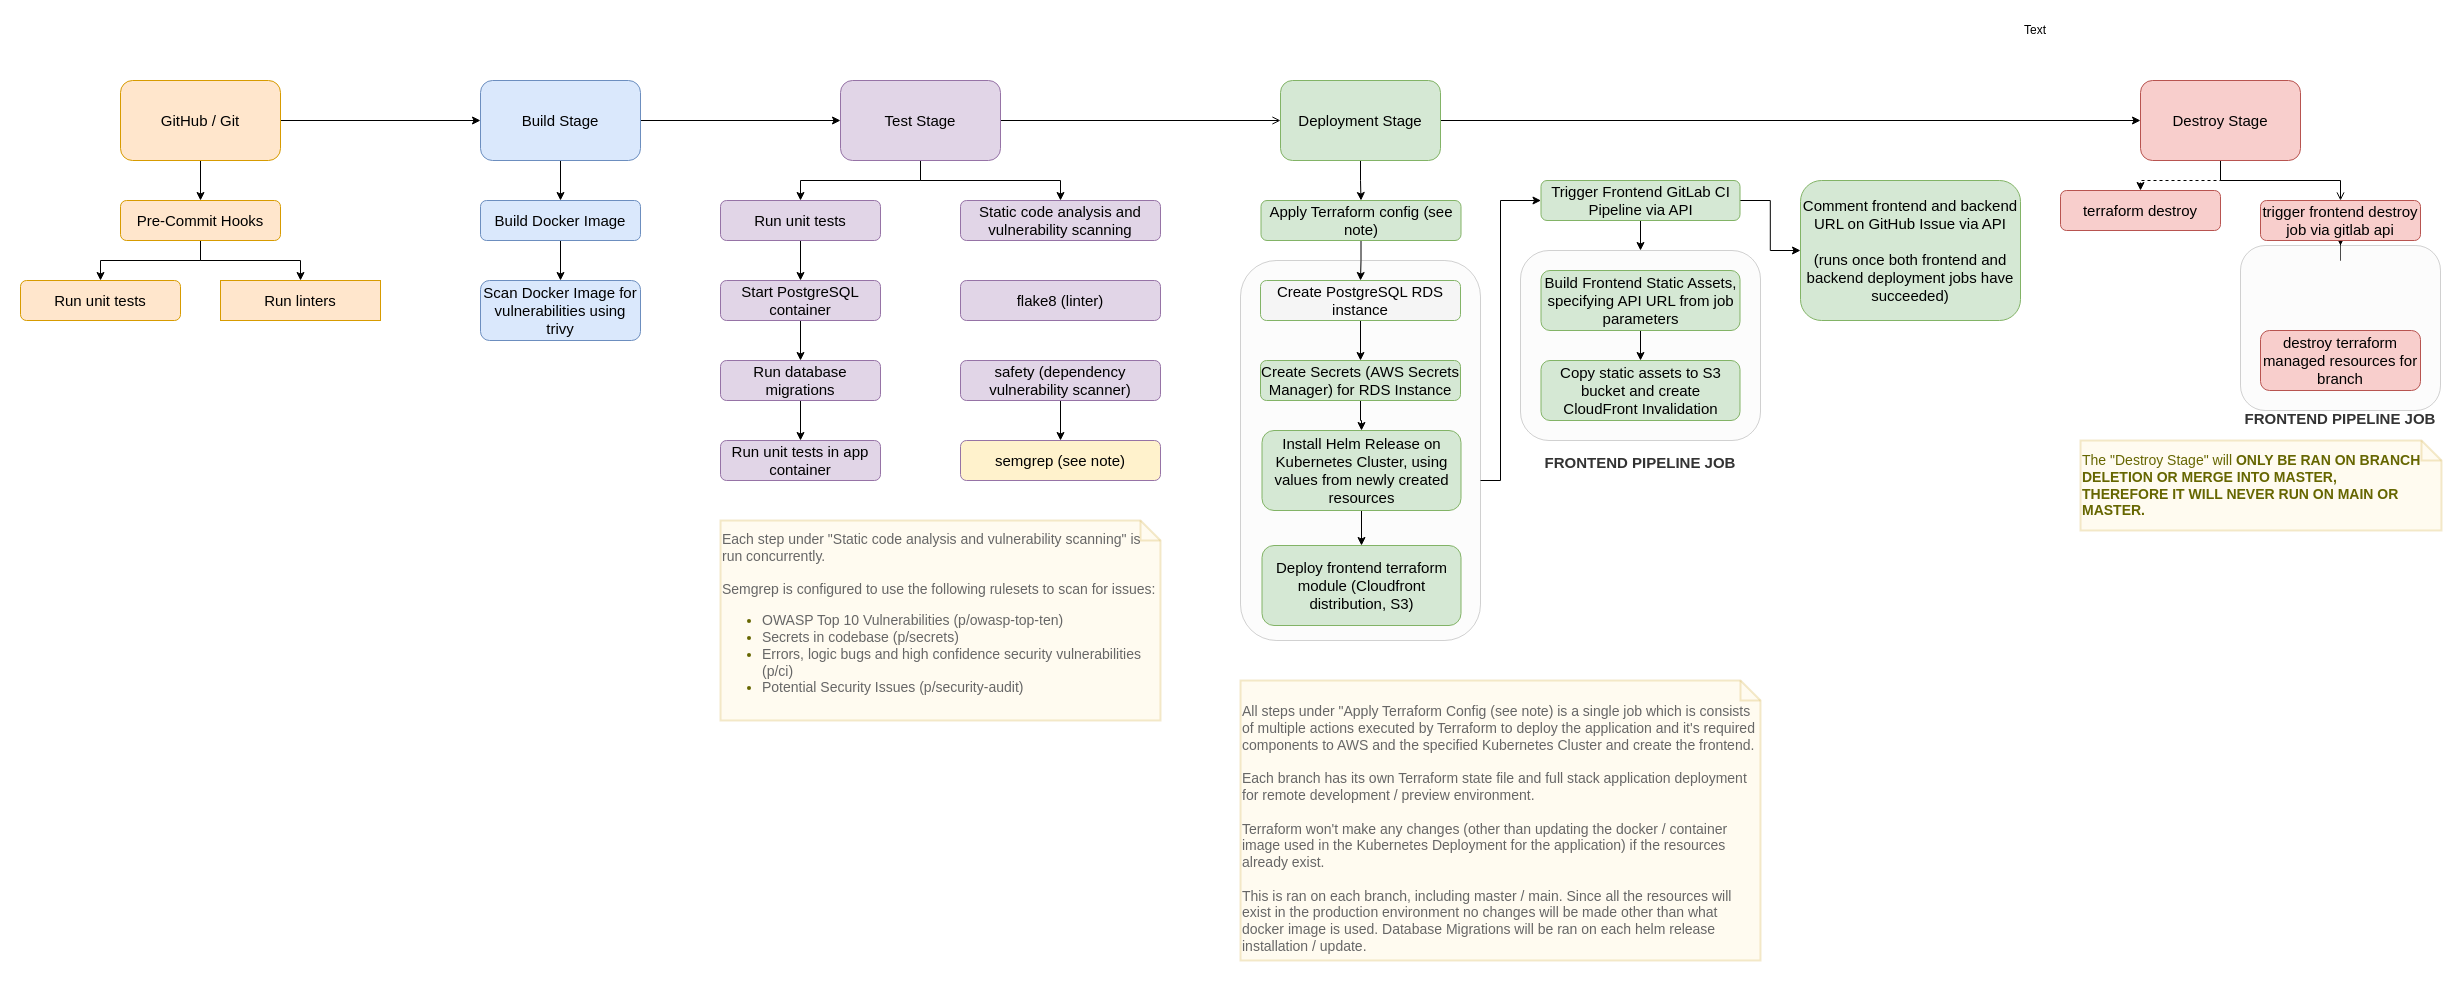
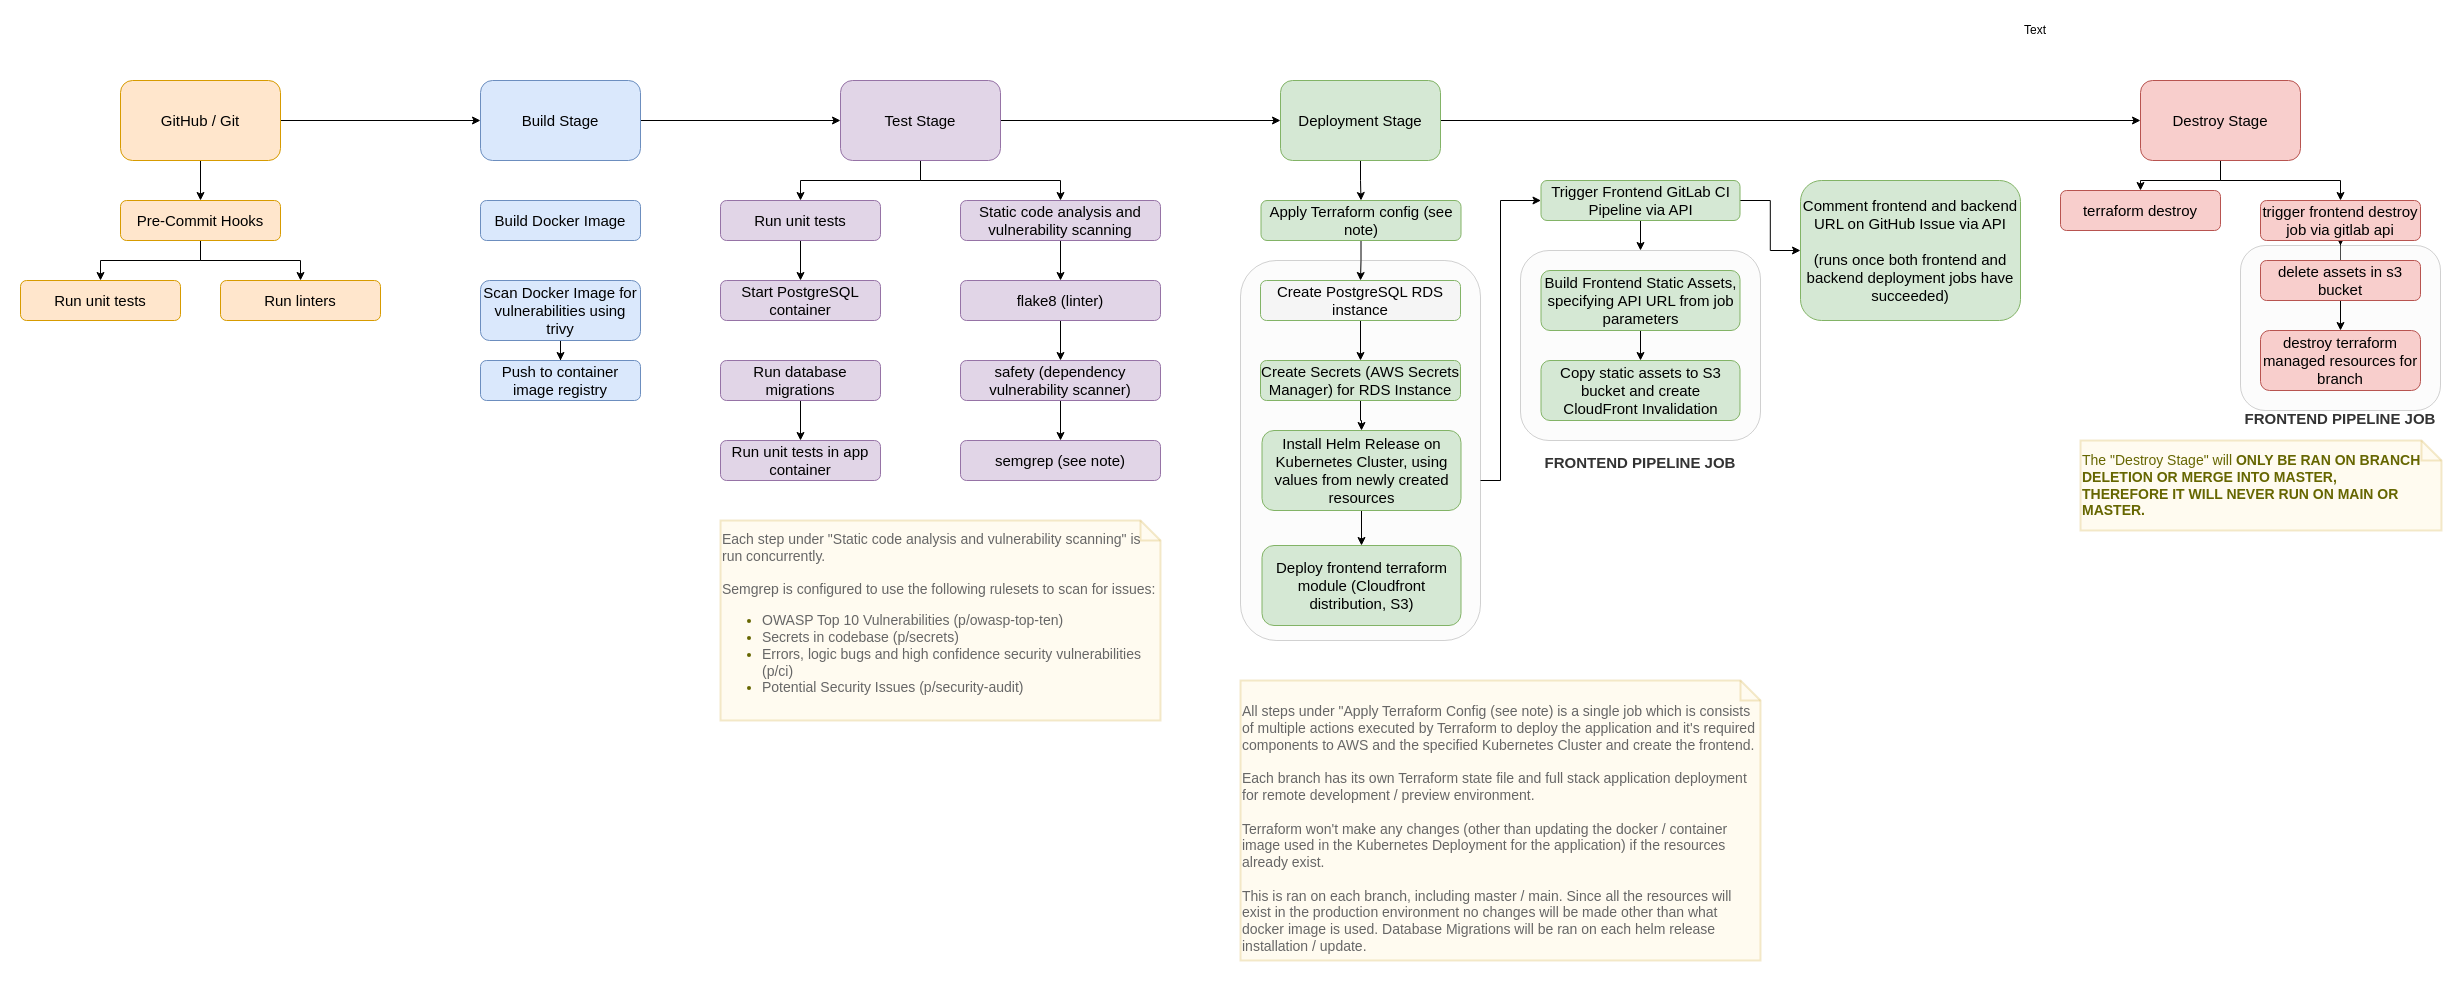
edge "Test Stage" -> "Deployment Stage": arrowhead open -> classic
edge "Build Stage" -> "Build Docker Image": removed
edge "Destroy Stage" -> "terraform destroy": style dashed -> solid
edge "Destroy Stage" -> "trigger frontend destroy job via gitlab api": arrowhead open -> classic
edge "Build Docker Image" -> "Scan Docker Image for vulnerabilities using trivy": removed
edge "Static code analysis and vulnerability scanning" -> "flake8 (linter)": added
node "delete assets in s3 bucket": added
node "Run linters": shape rectangle -> rounded rectangle
edge "delete assets in s3 bucket" -> "destroy terraform managed resources for branch": added
edge "Start PostgreSQL container" -> "Run database migrations": removed
edge "flake8 (linter)" -> "safety (dependency vulnerability scanner)": added
edge "Scan Docker Image for vulnerabilities using trivy" -> "Push to container image registry": added
node "Push to container image registry": added
node "semgrep (see note)": fillcolor #fff2cc -> #e1d5e7
